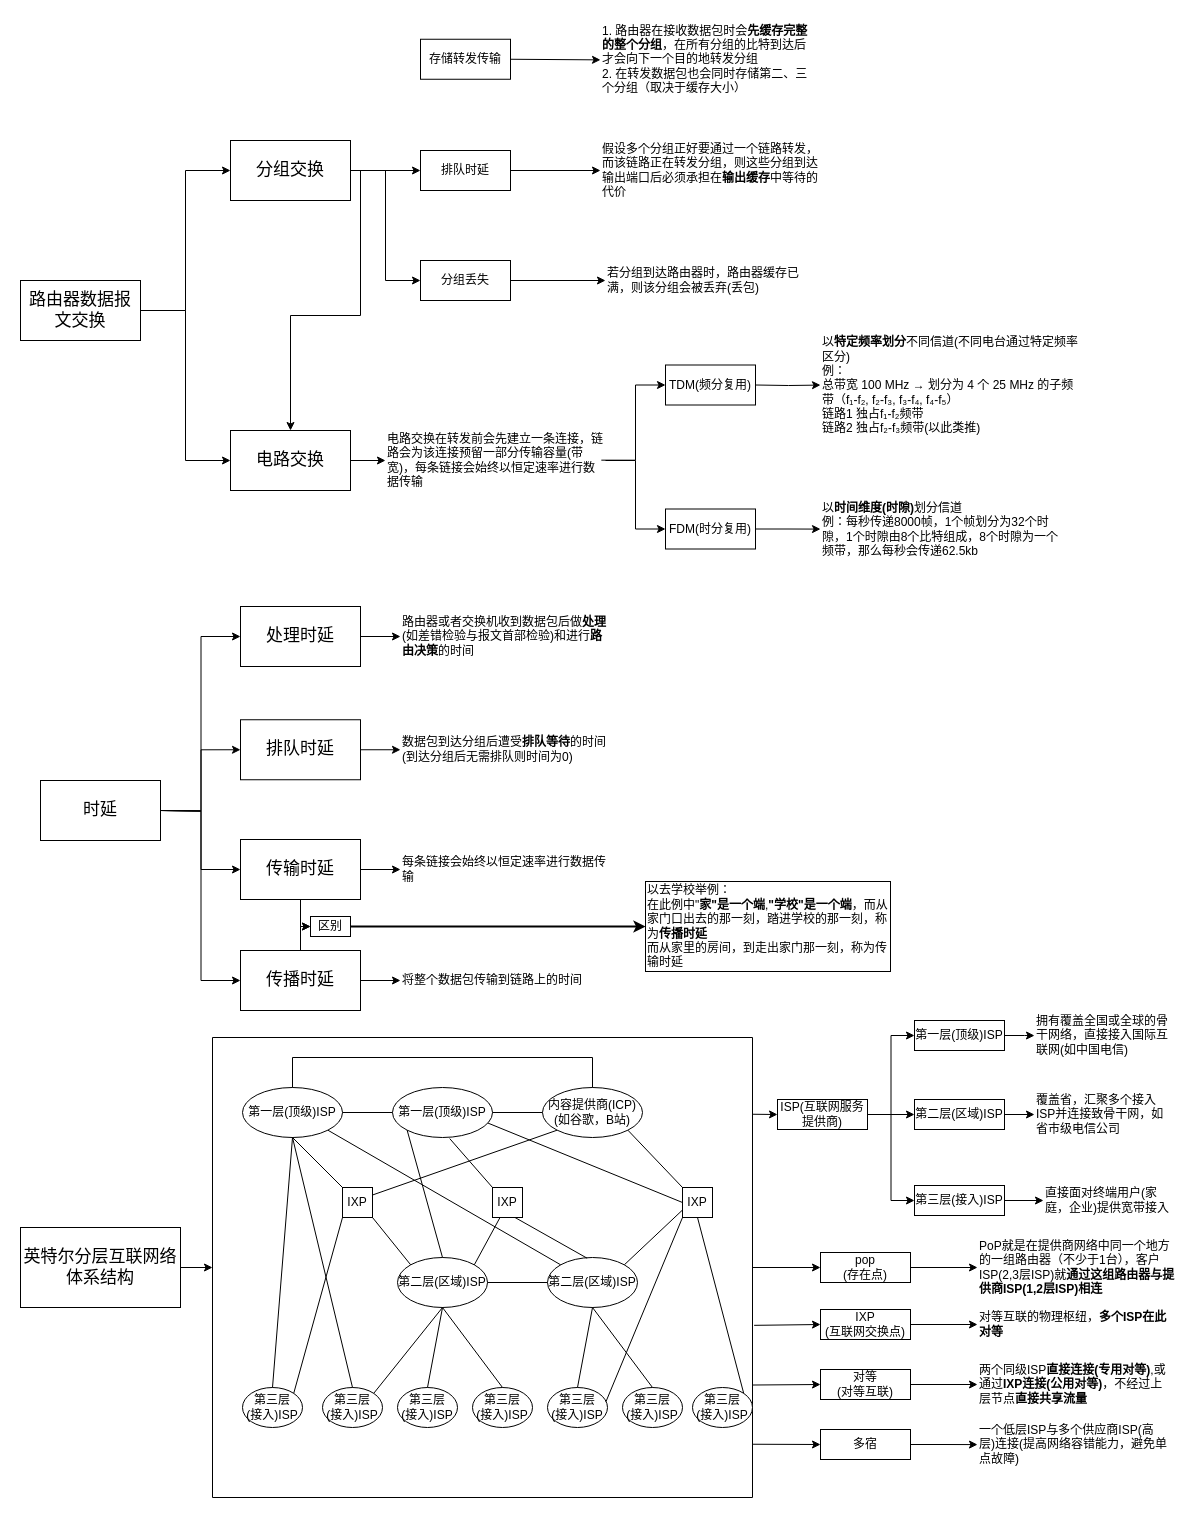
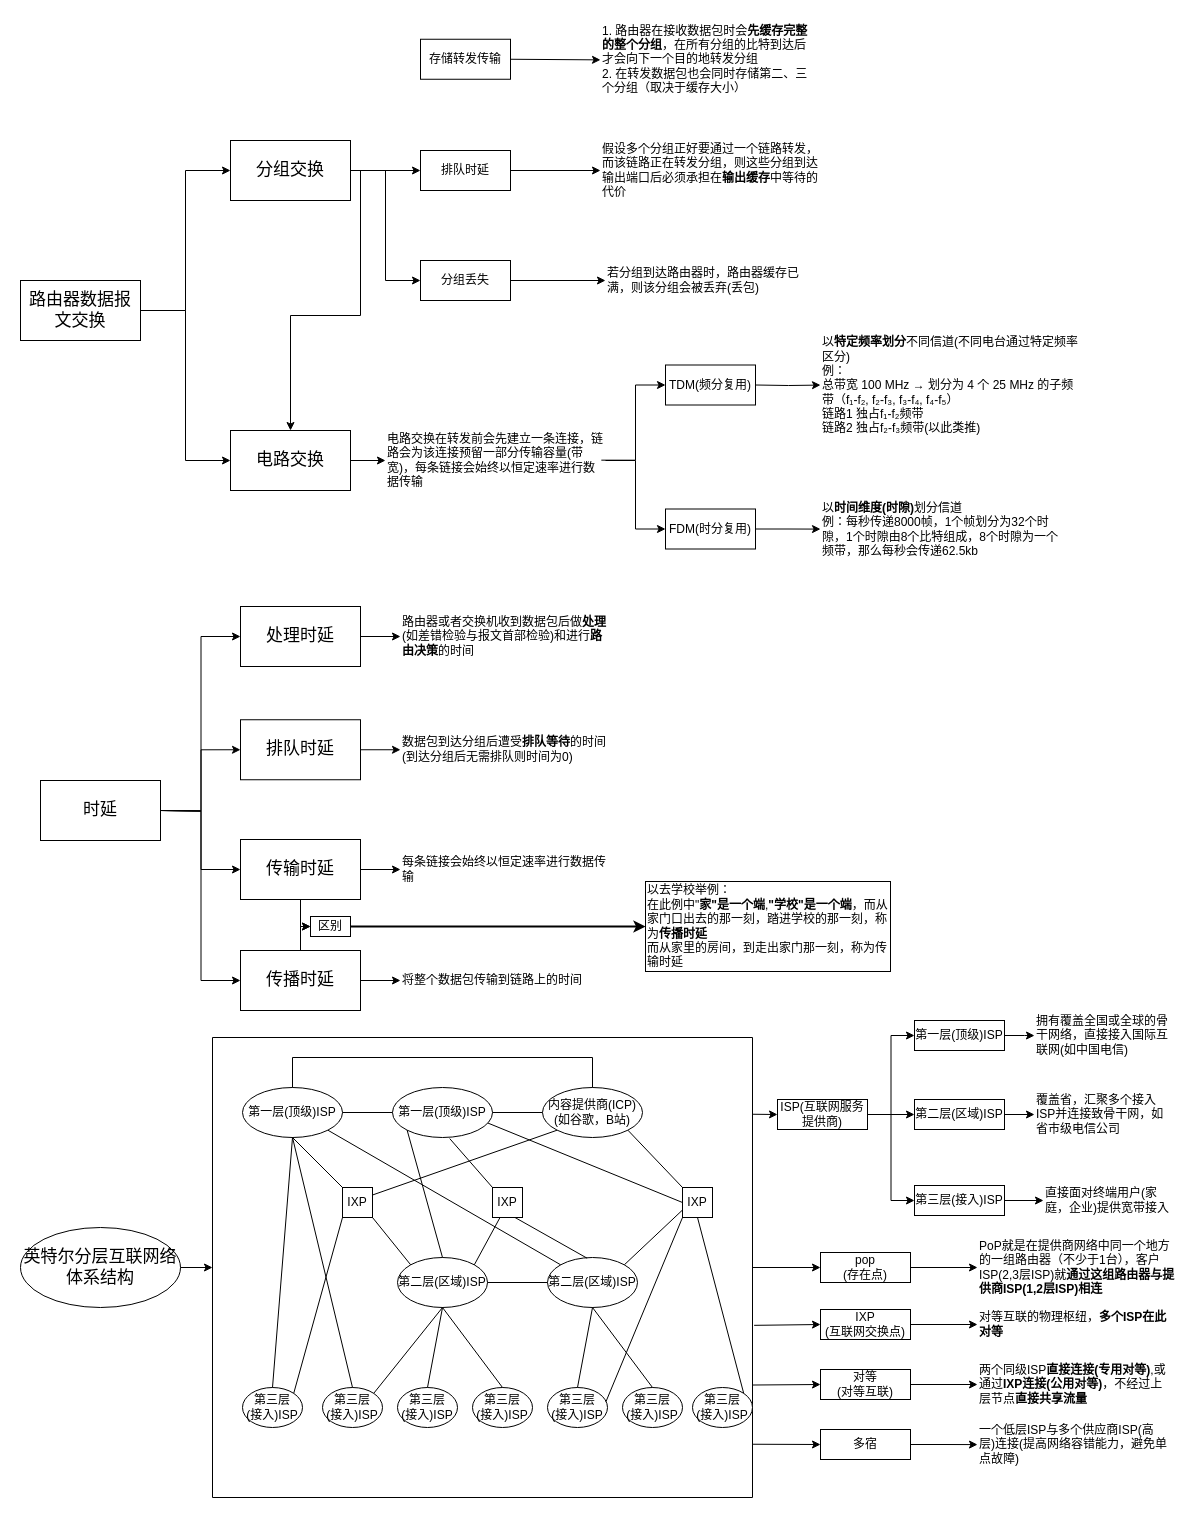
node "英特尔分层互联网络体系结构": shape rectangle -> ellipse
